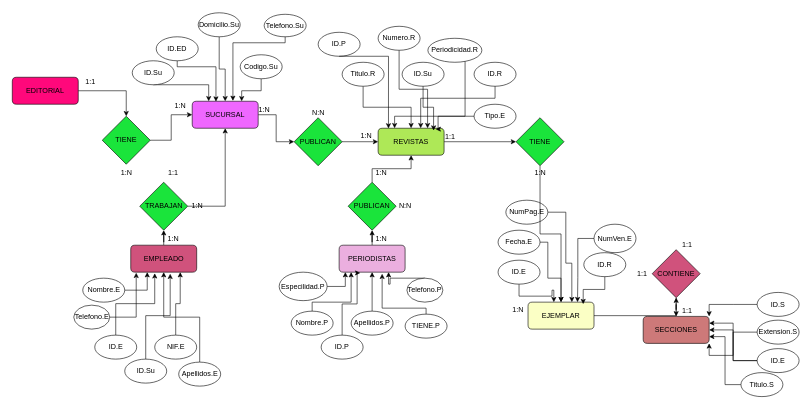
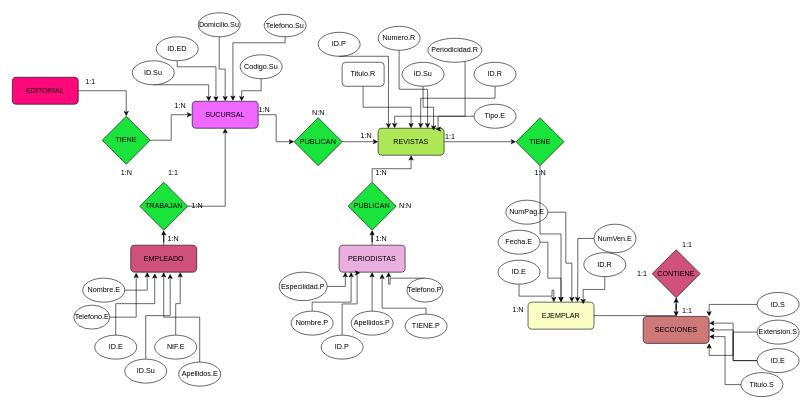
node "Titulo.R": shape ellipse -> rounded rectangle
